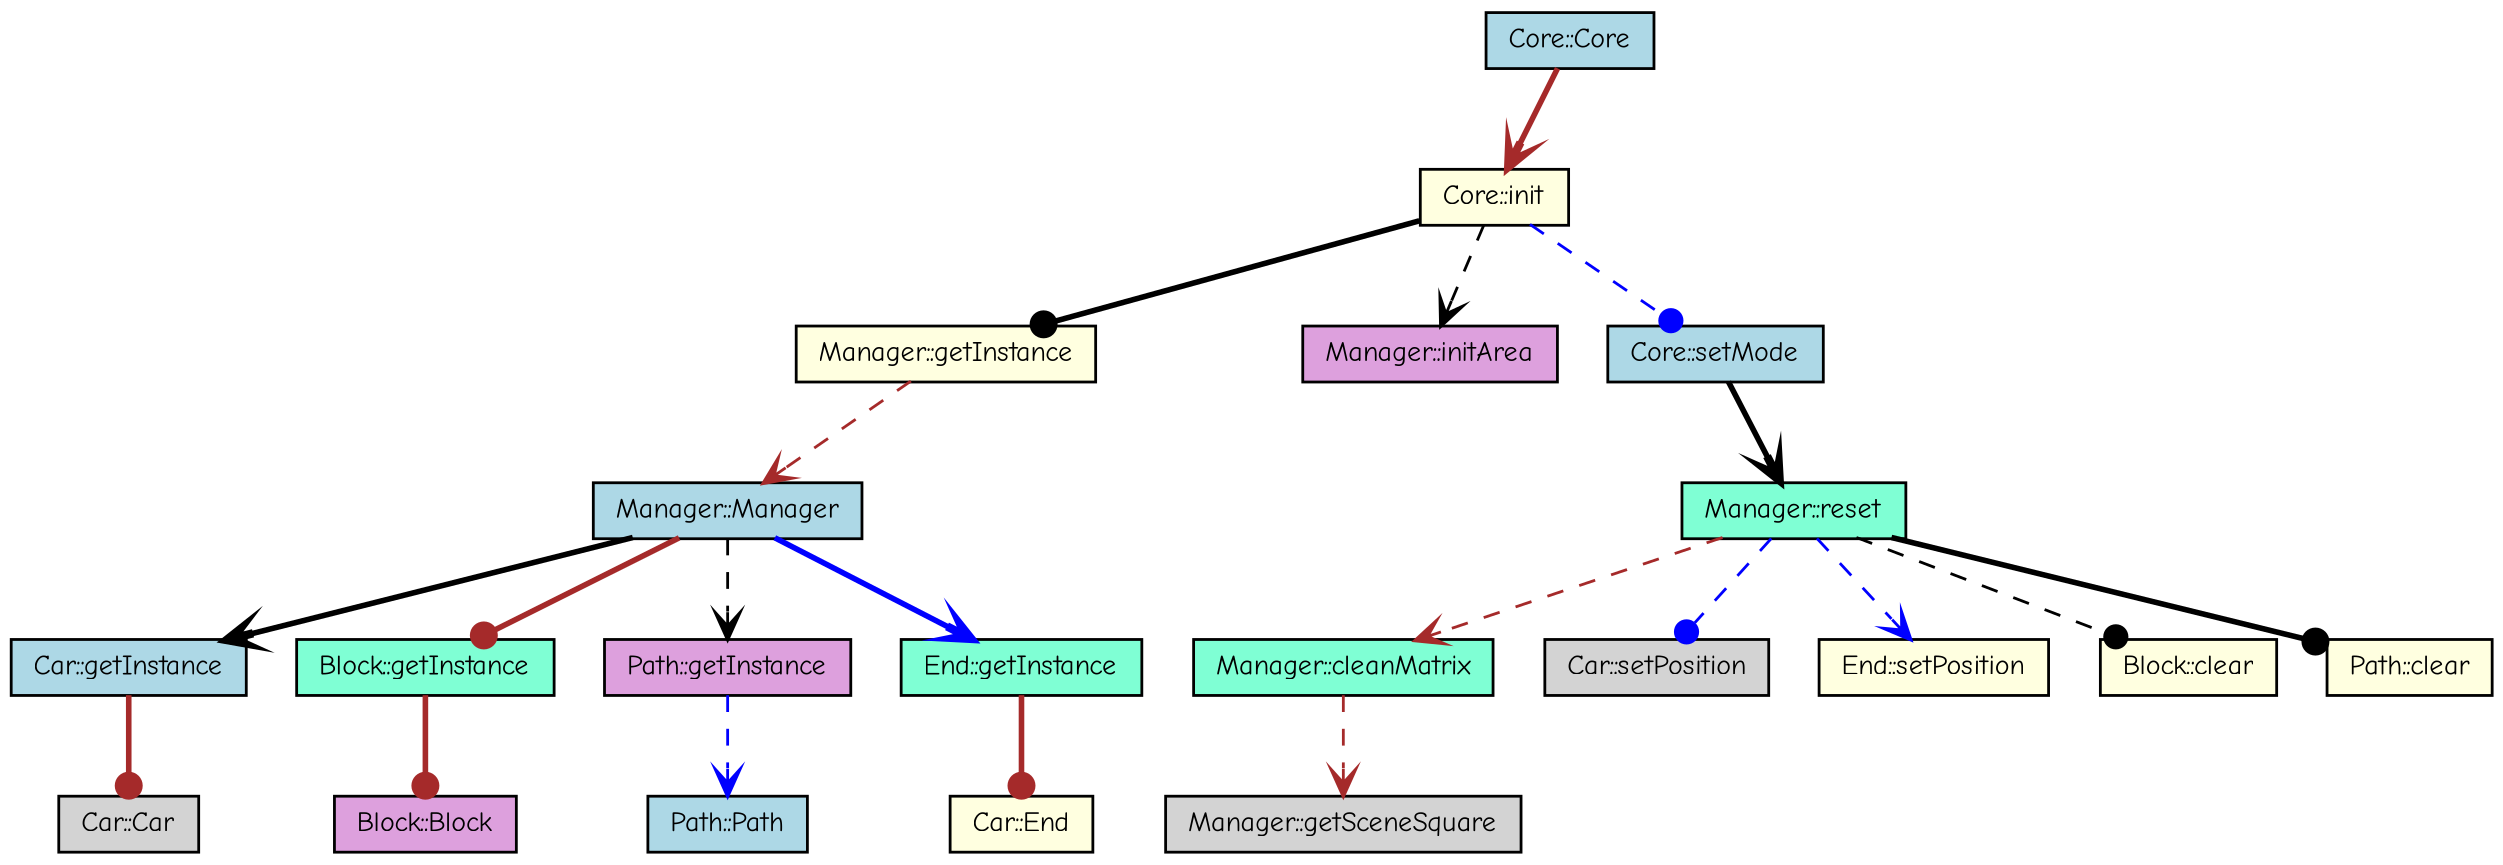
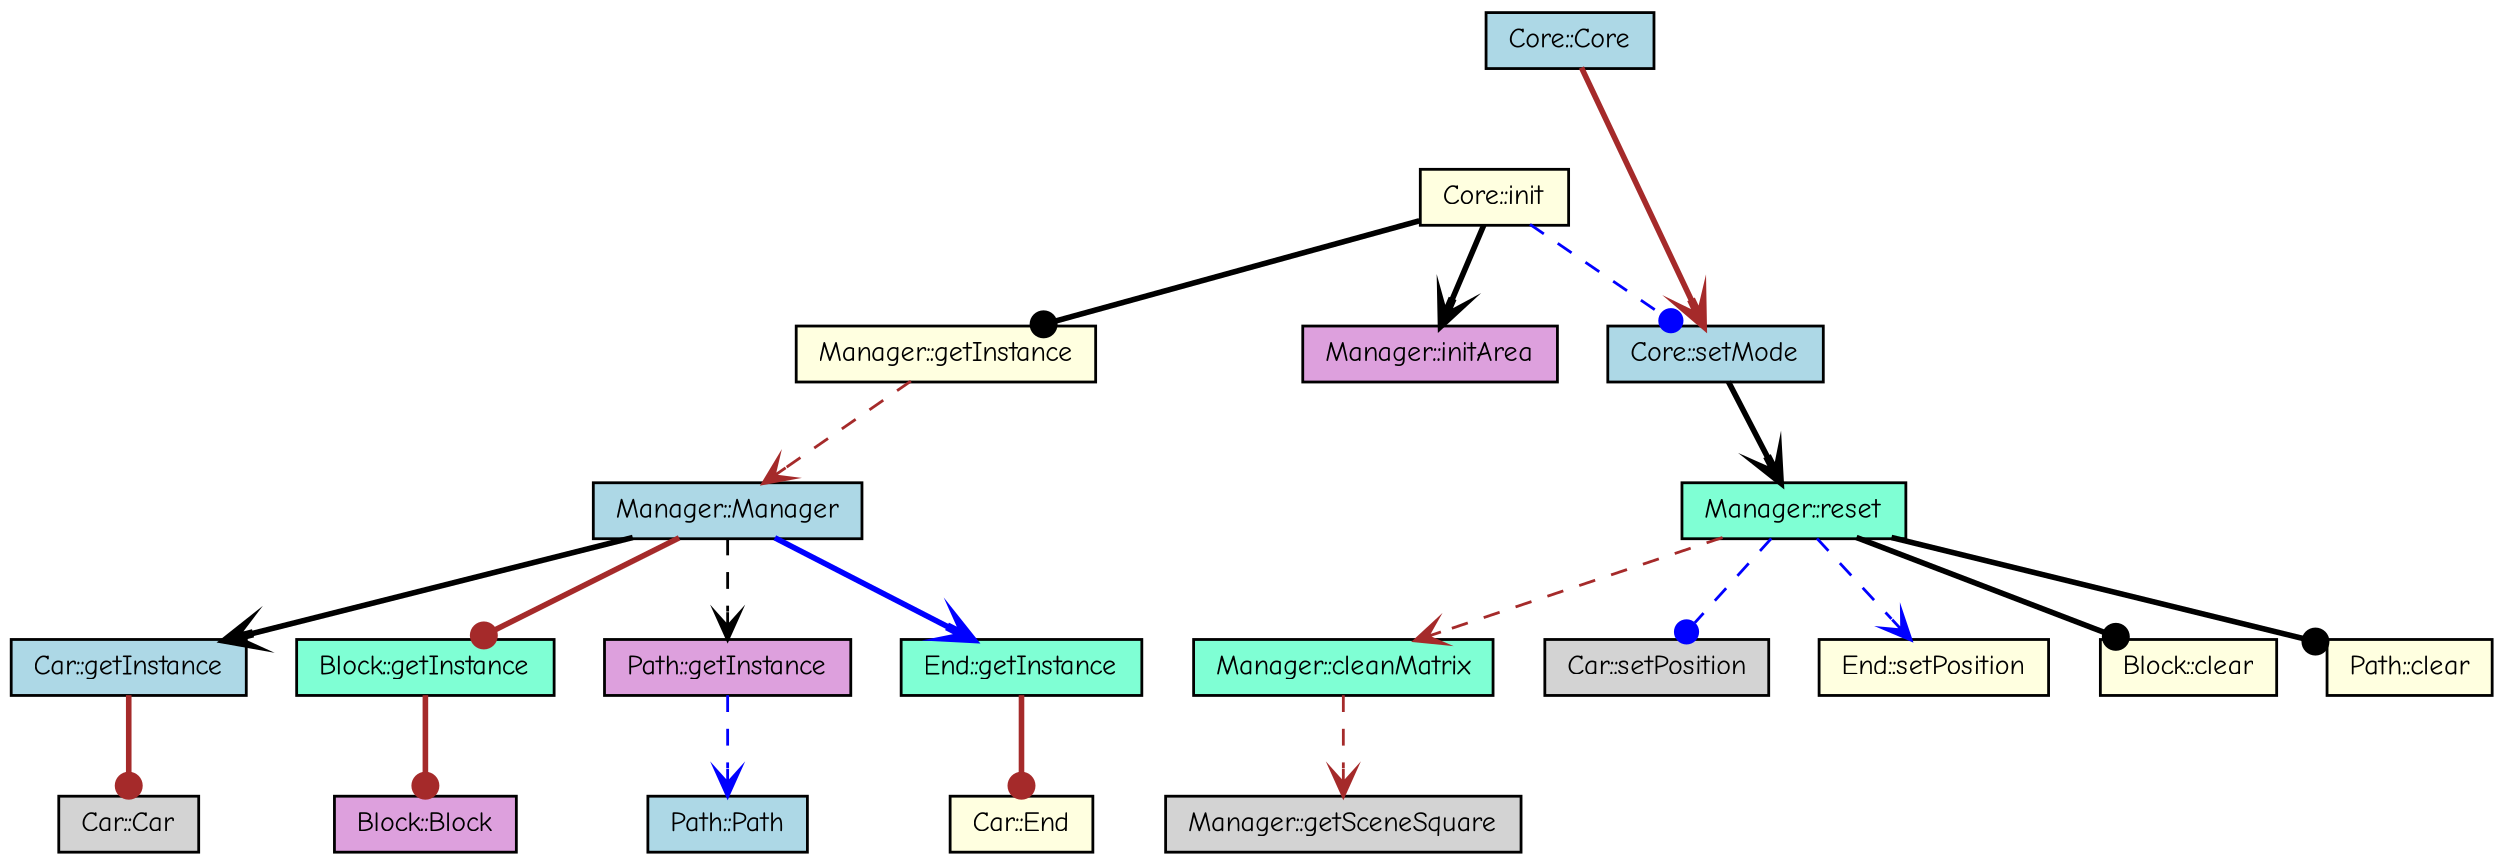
edge "Core::Core" -> "Core::init": now "Core::Core" -> "Core::setMode"
edge "Core::init" -> "Manager::initArea": style dashed -> bold
edge "Manager::reset" -> "Block::clear": style dashed -> bold
